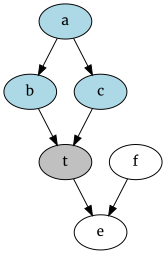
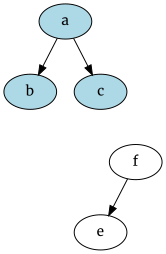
node "t": removed
